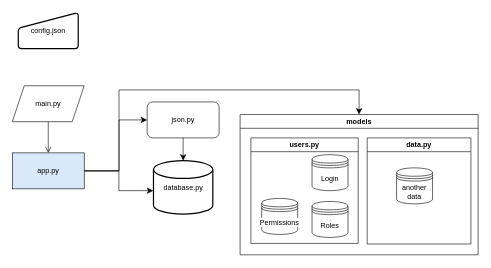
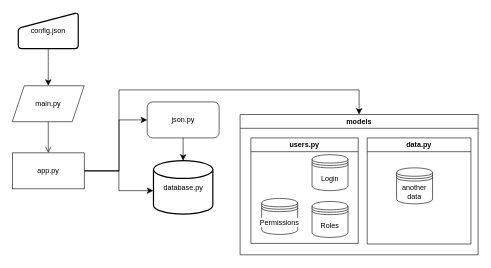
edge "config.json" -> "main.py": added
node "app.py": fillcolor #dae8fc -> #ffffff
